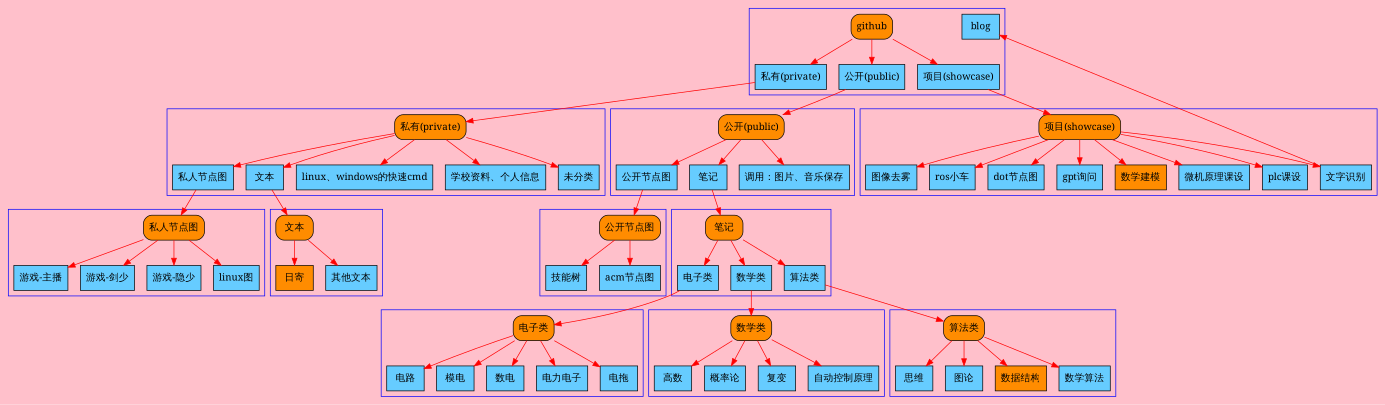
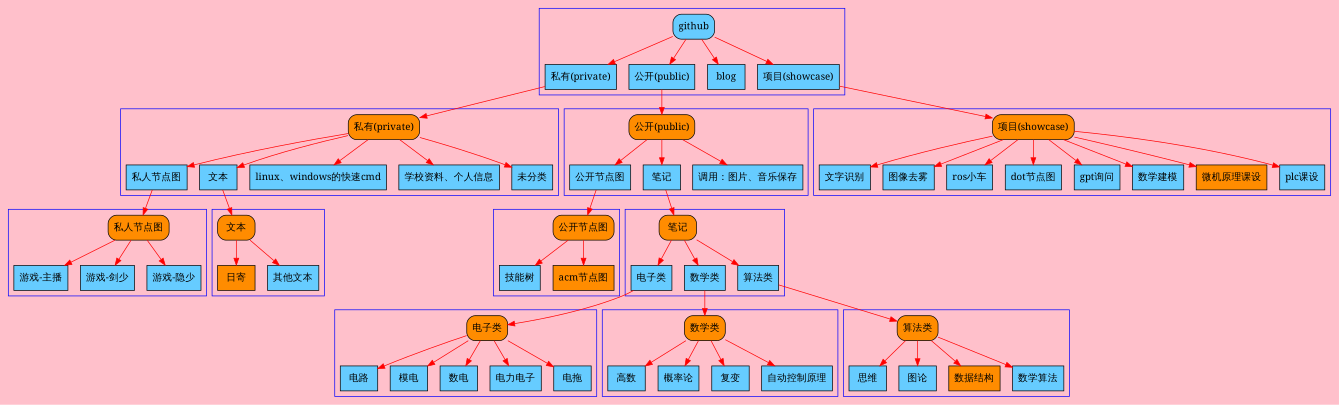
node "github": fillcolor #ff8c00 -> #66ccff
edge "文字识别" -> "blog": now "github" -> "blog"
node "数学建模": fillcolor #ff8c00 -> #66ccff
node "微机原理课设": fillcolor #66ccff -> #ff8c00
node "linux图": removed
node "acm节点图": fillcolor #66ccff -> #ff8c00
